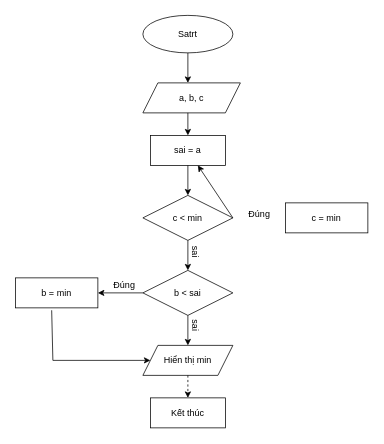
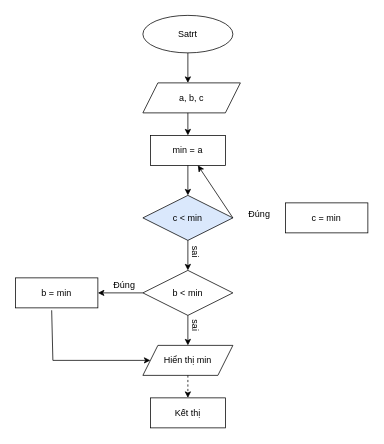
node "sai = a": label "sai = a" -> "min = a"
node "c < min": fillcolor #ffffff -> #dae8fc
node "b < sai": label "b < sai" -> "b < min"
node "Kết thúc": label "Kết thúc" -> "Kết thị"
